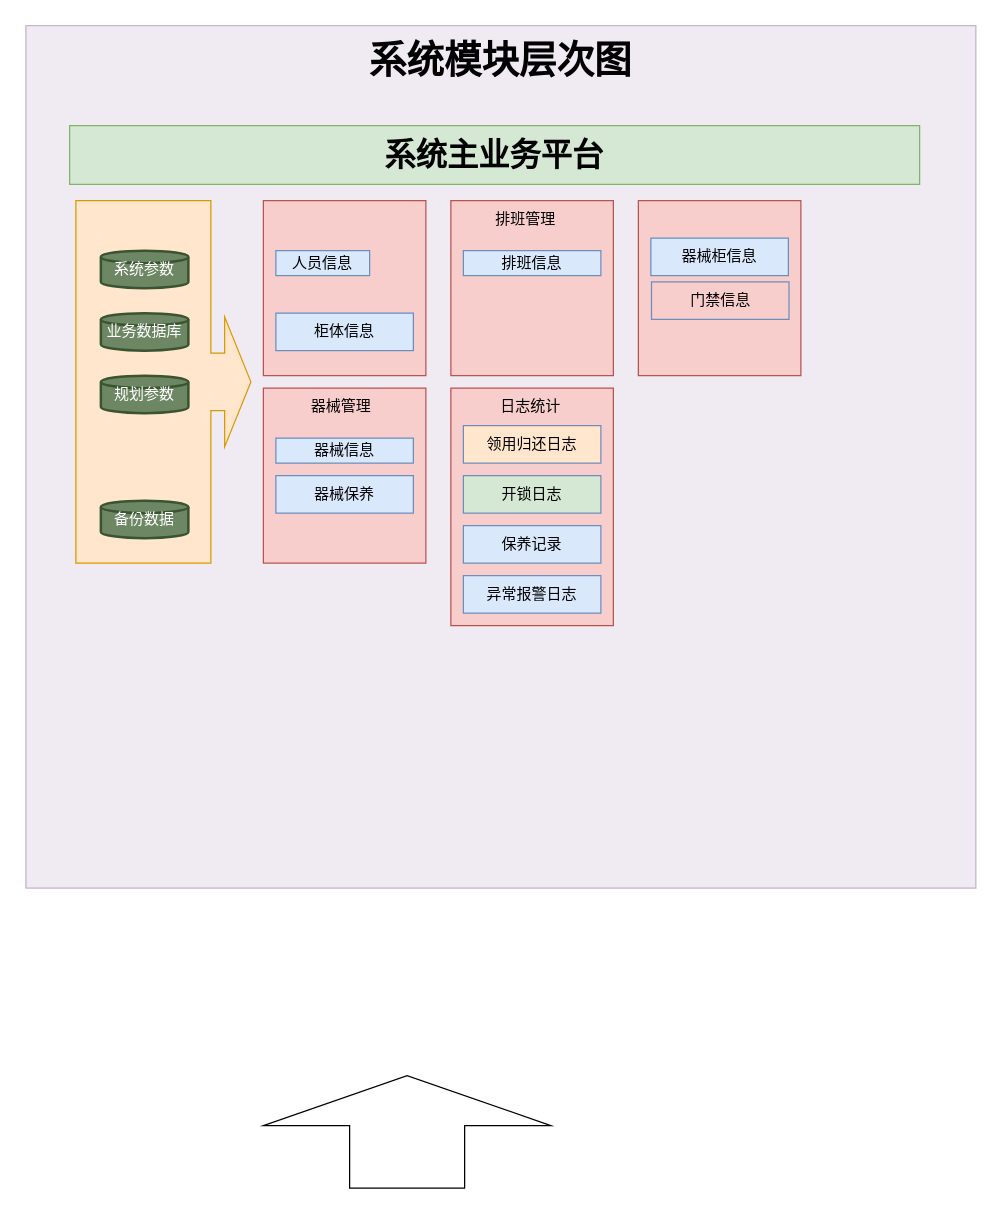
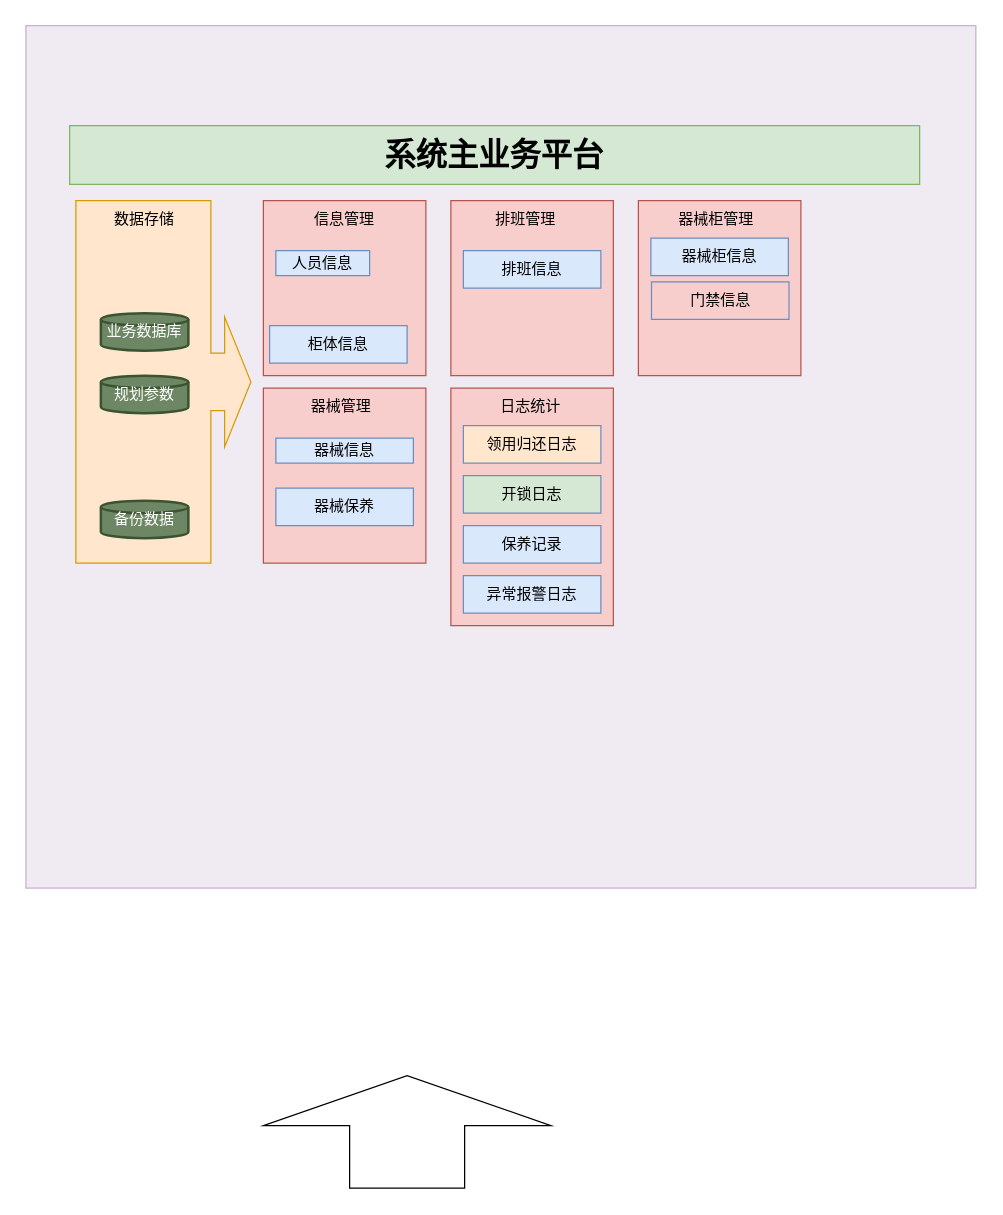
node "系统模块层次图": removed
node "数据存储": added
node "信息管理": added
node "器械柜管理": added
node "排班信息": size 138x25 -> 138x38
node "系统参数": removed
node "柜体信息": moved (344, 332) -> (338, 344)
node "器械保养": moved (344, 494) -> (344, 507)
